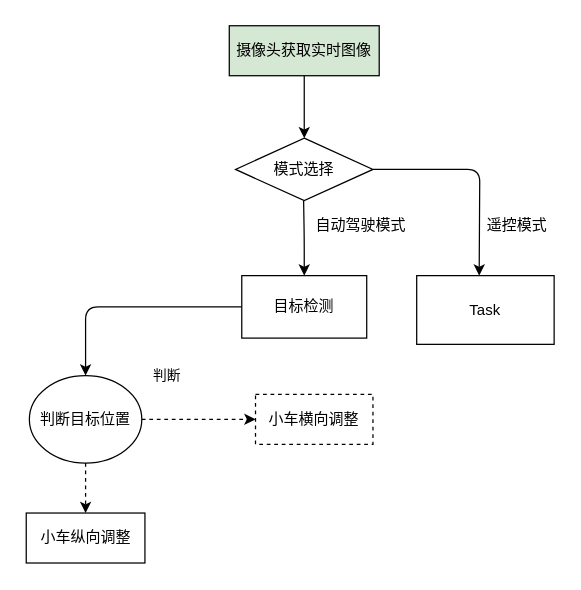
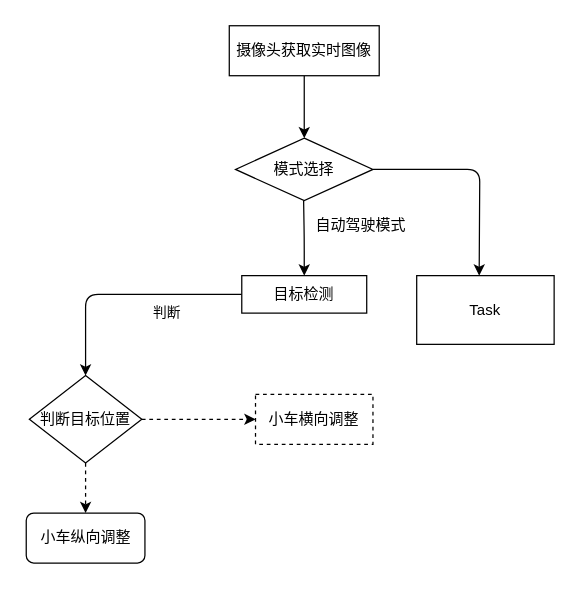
node "摄像头获取实时图像": fillcolor #d5e8d4 -> #ffffff
node "遥控模式": removed
node "目标检测": size 125x63 -> 125x38
node "判断": moved (167, 376) -> (167, 313)
node "判断目标位置": shape ellipse -> diamond
node "小车纵向调整": shape rectangle -> rounded rectangle
